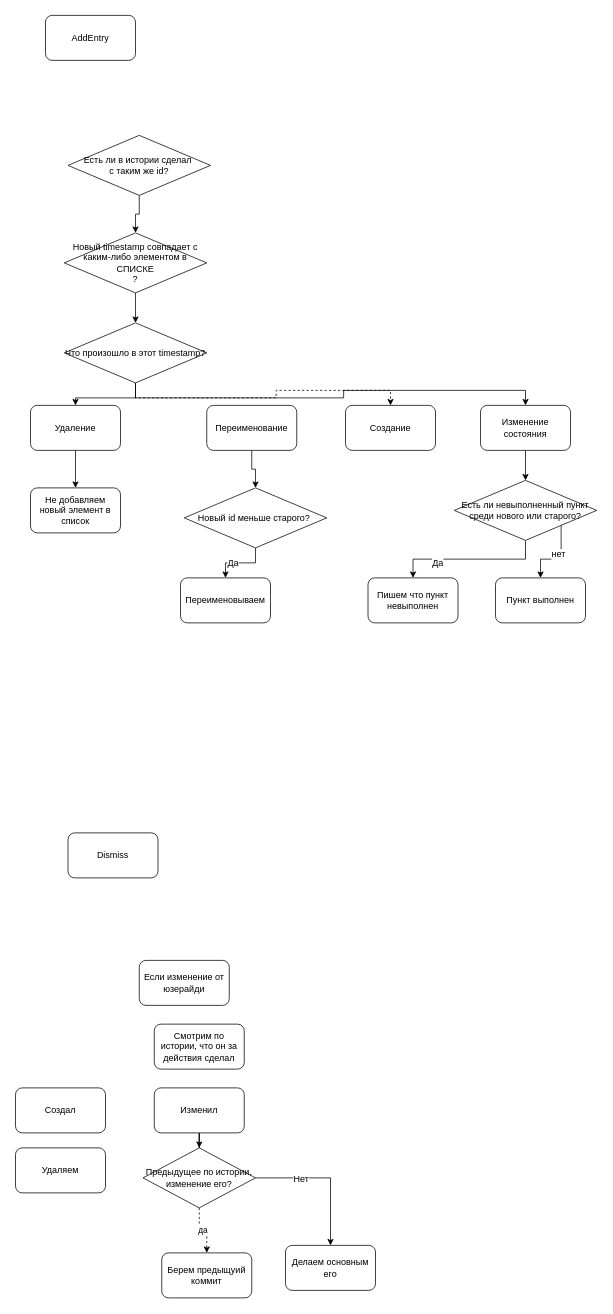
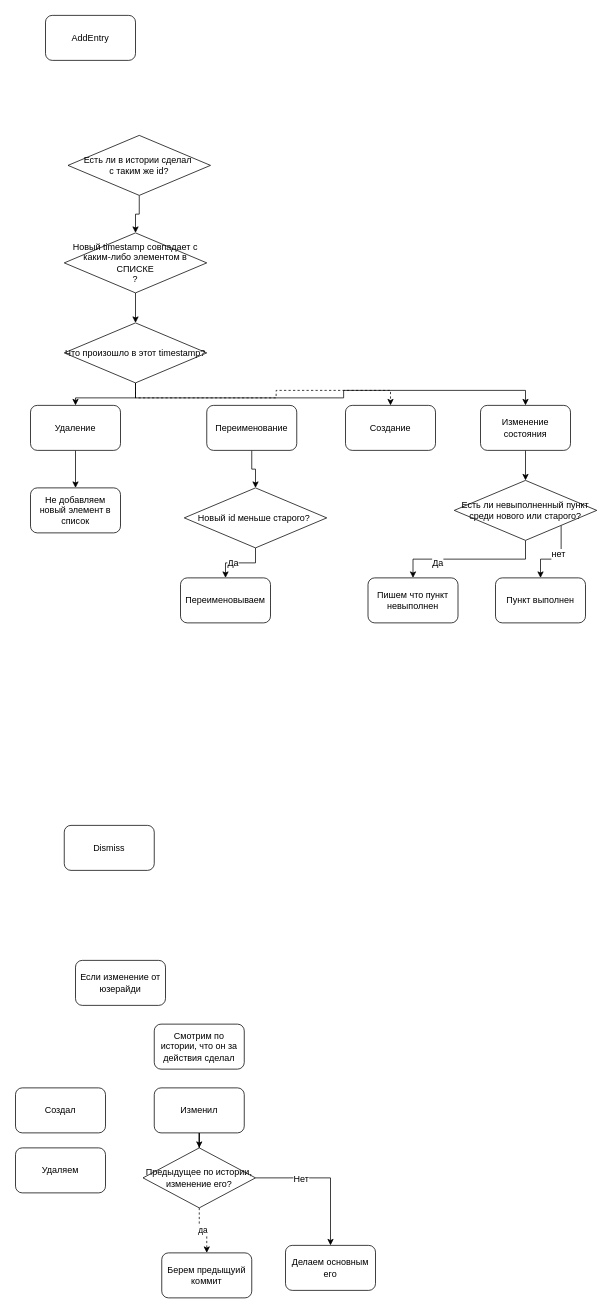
node "Dismiss": moved (113, 855) -> (109, 848)
node "Если изменение от юзерайди": moved (184, 983) -> (120, 983)
